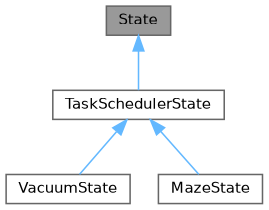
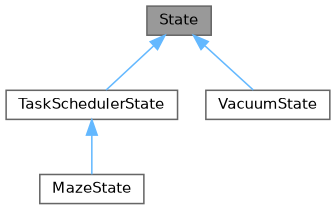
edge "VacuumState" -> "TaskSchedulerState": now "VacuumState" -> "State"
